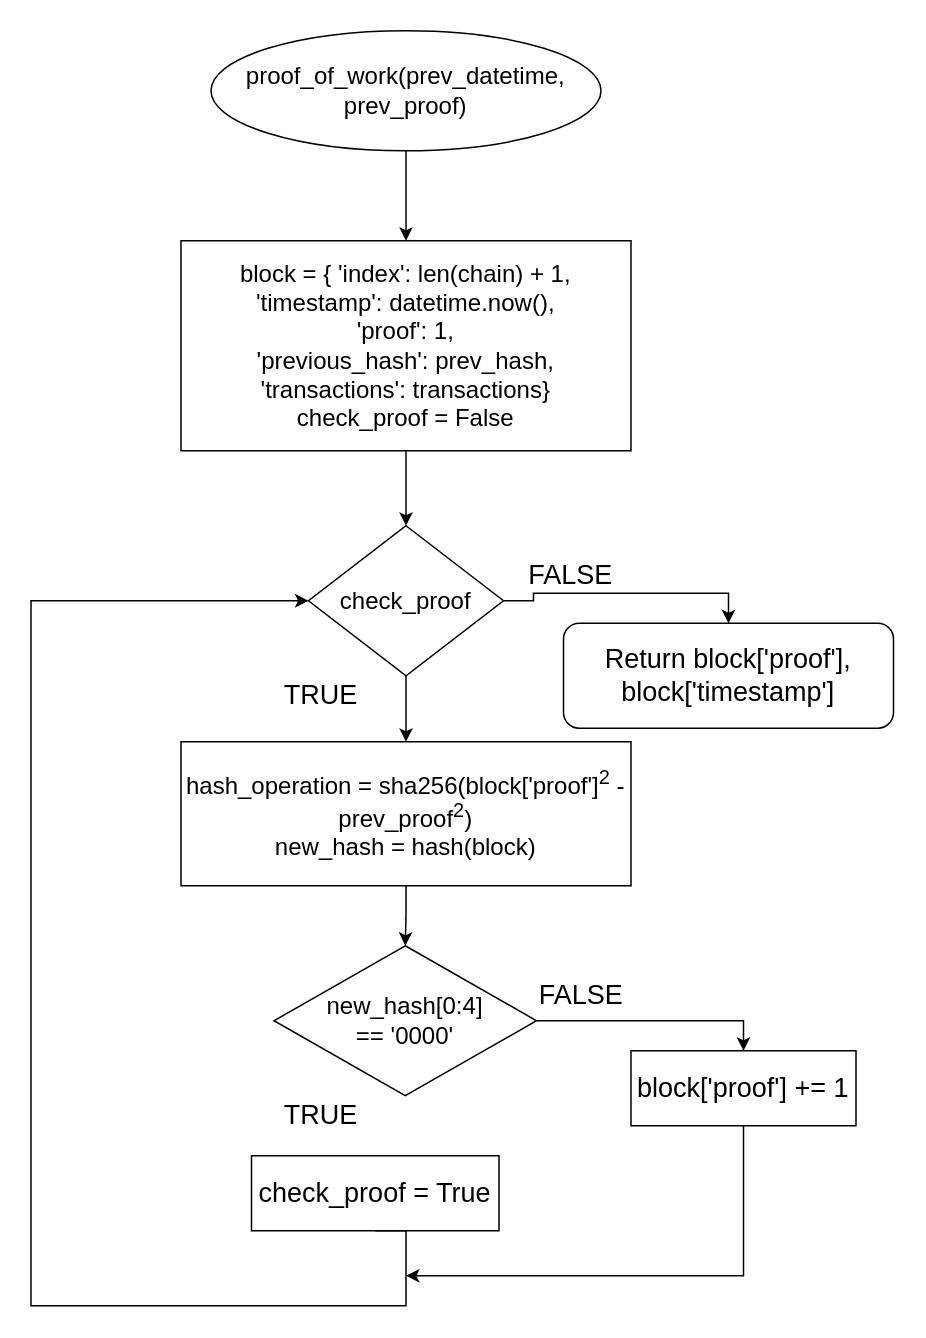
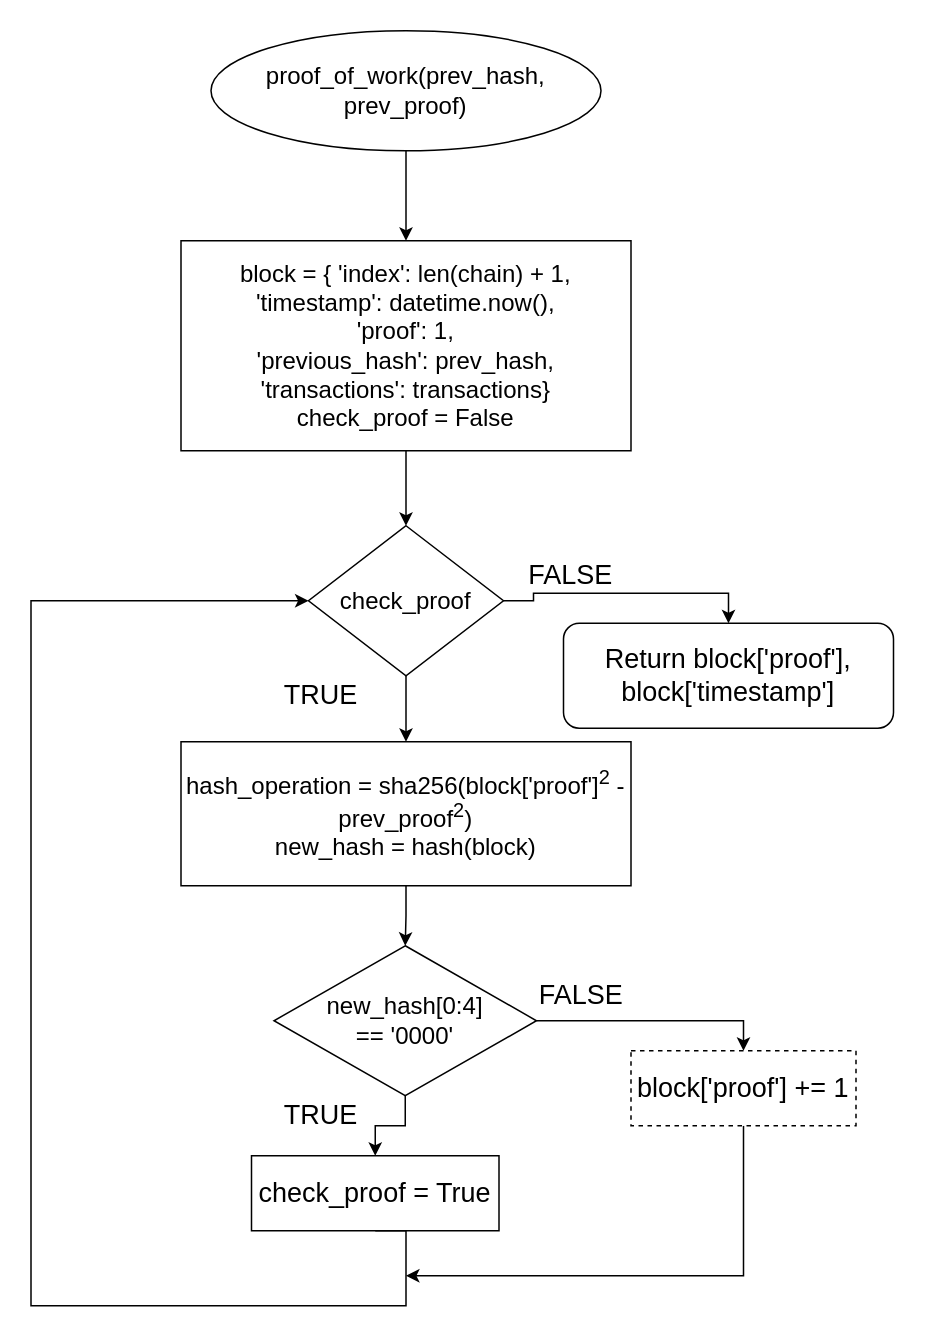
node "proof_of_work(prev_datetime, prev_proof)": label "proof_of_work(prev_datetime, prev_proof)" -> "proof_of_work(prev_hash, prev_proof)"
node "block['proof'] += 1": style solid -> dashed
edge "new_hash[0:4] == '0000'" -> "check_proof = True": added
